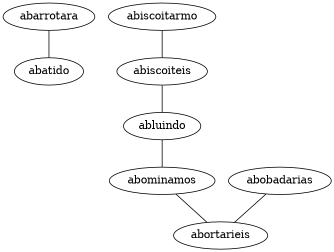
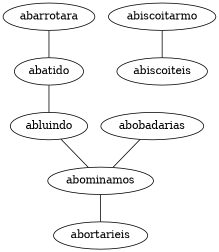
edge "abiscoiteis" -- "abluindo": now "abatido" -- "abluindo"
edge "abobadarias" -- "abortarieis": now "abobadarias" -- "abominamos"
